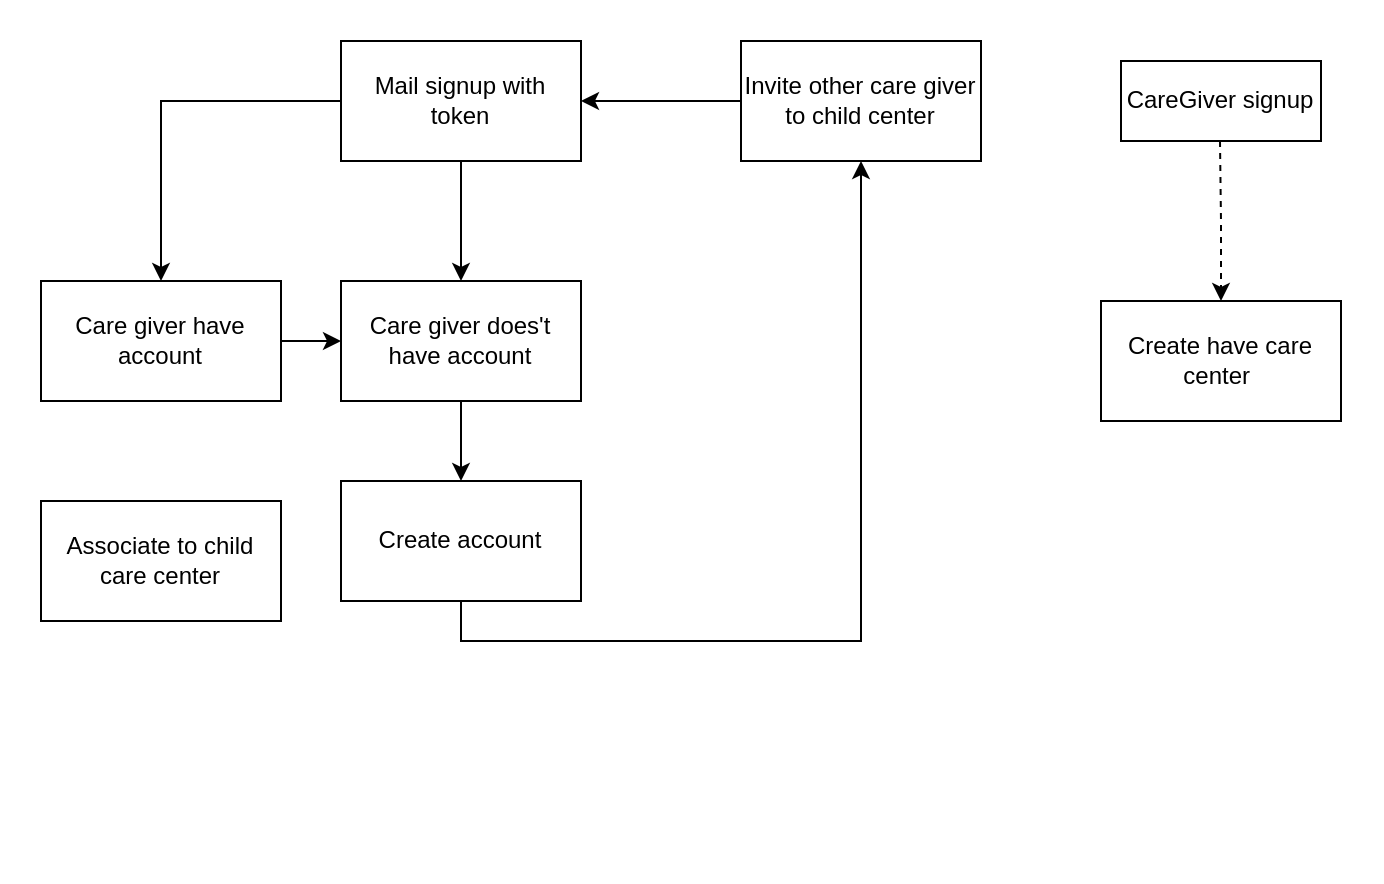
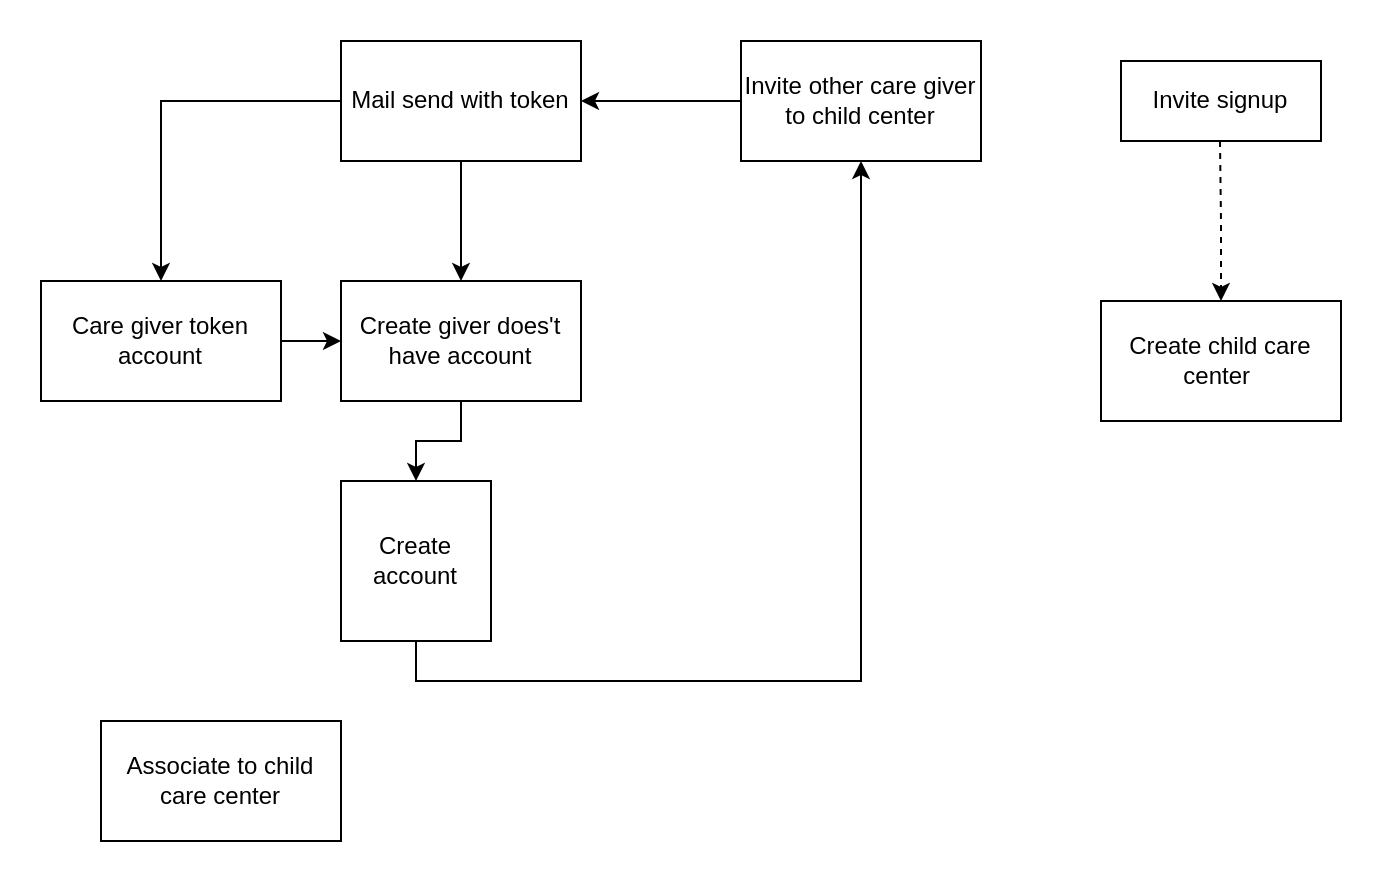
node "Mail signup with token": label "Mail signup with token" -> "Mail send with token"
node "CareGiver signup": label "CareGiver signup" -> "Invite signup"
node "Care giver have account": label "Care giver have account" -> "Care giver token account"
node "Care giver does't have account": label "Care giver does't have account" -> "Create giver does't have account"
node "Create have care center": label "Create have care center" -> "Create child care center"
node "Create account": size 240x120 -> 150x160
node "Associate to child care center": moved (161, 561) -> (221, 781)
